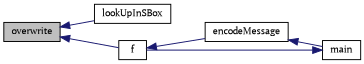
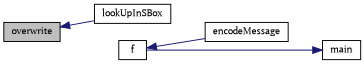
edge "f" -> "overwrite": removed
edge "main" -> "encodeMessage": removed
